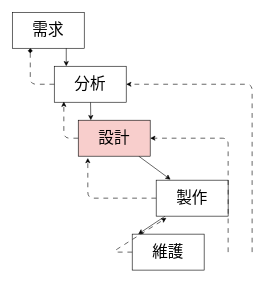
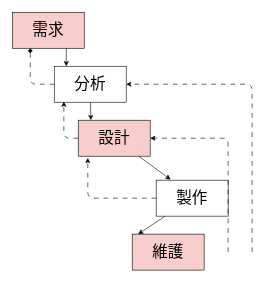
node "需求": fillcolor #ffffff -> #f8cecc
edge "維護" -> "製作": removed
node "維護": fillcolor #ffffff -> #f8cecc
